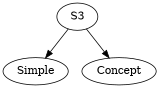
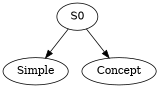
node "S3": label "S3" -> "S0"
